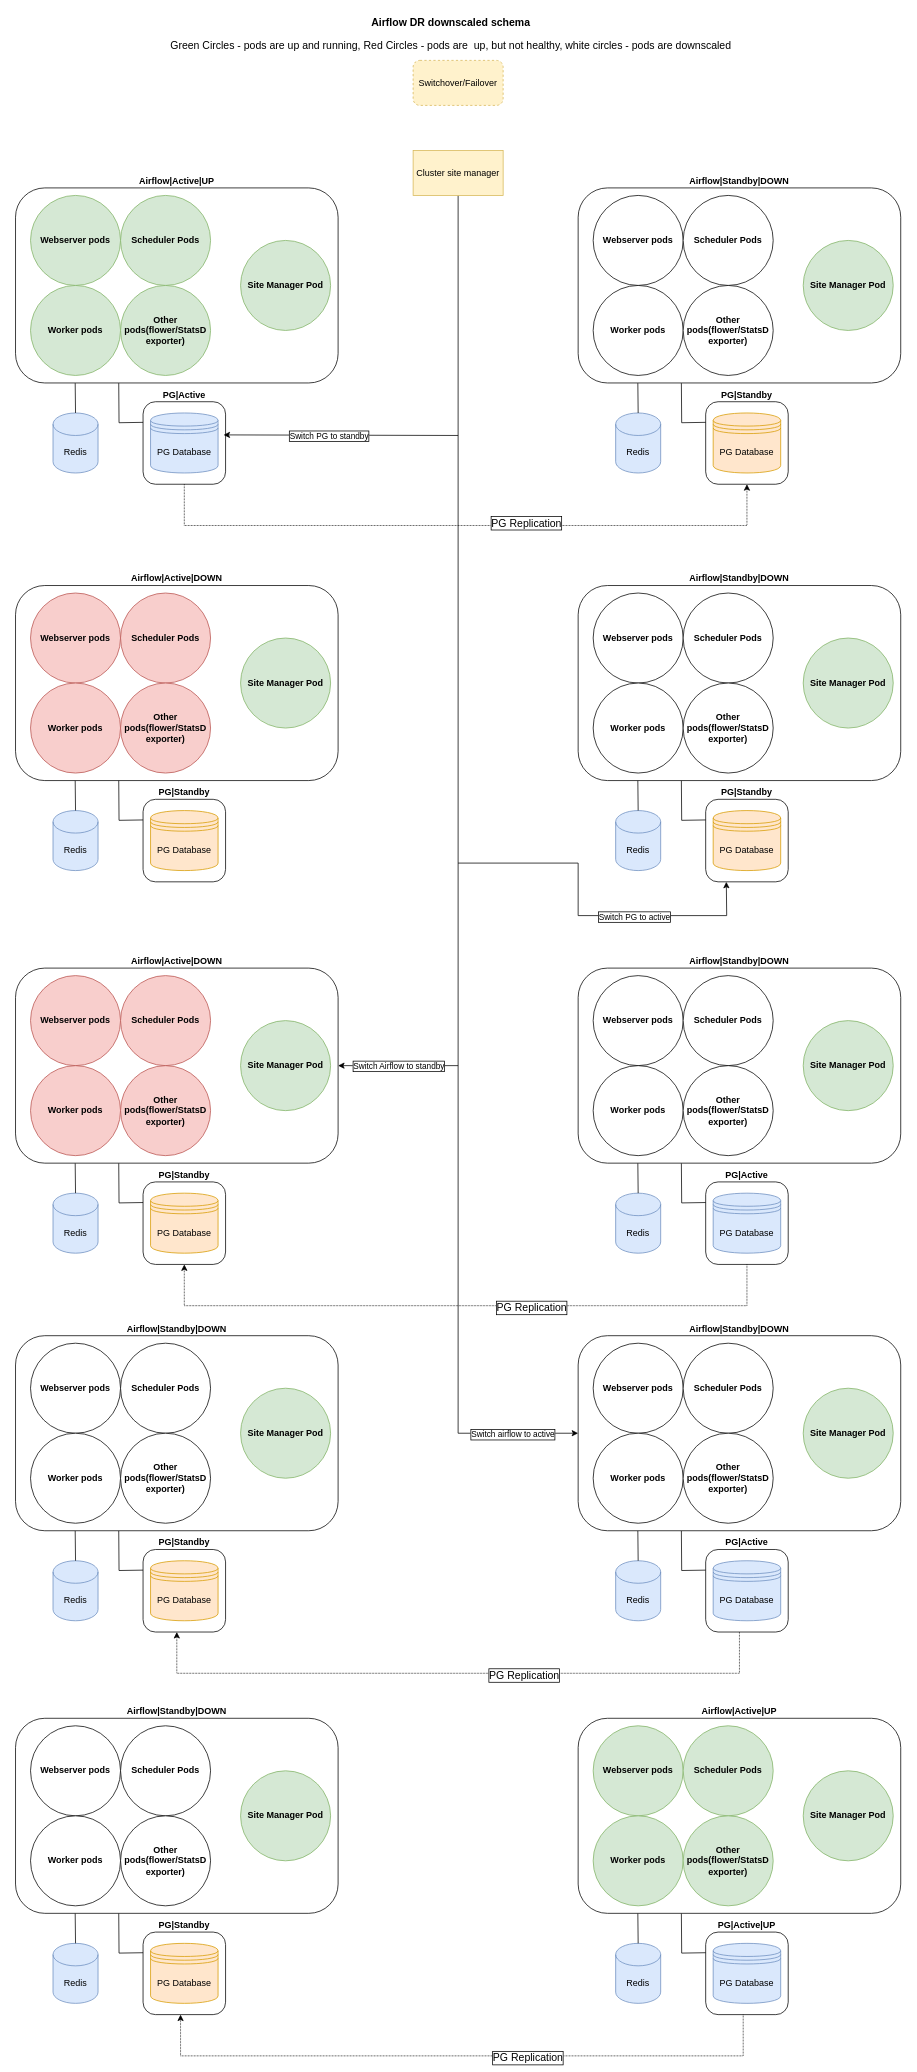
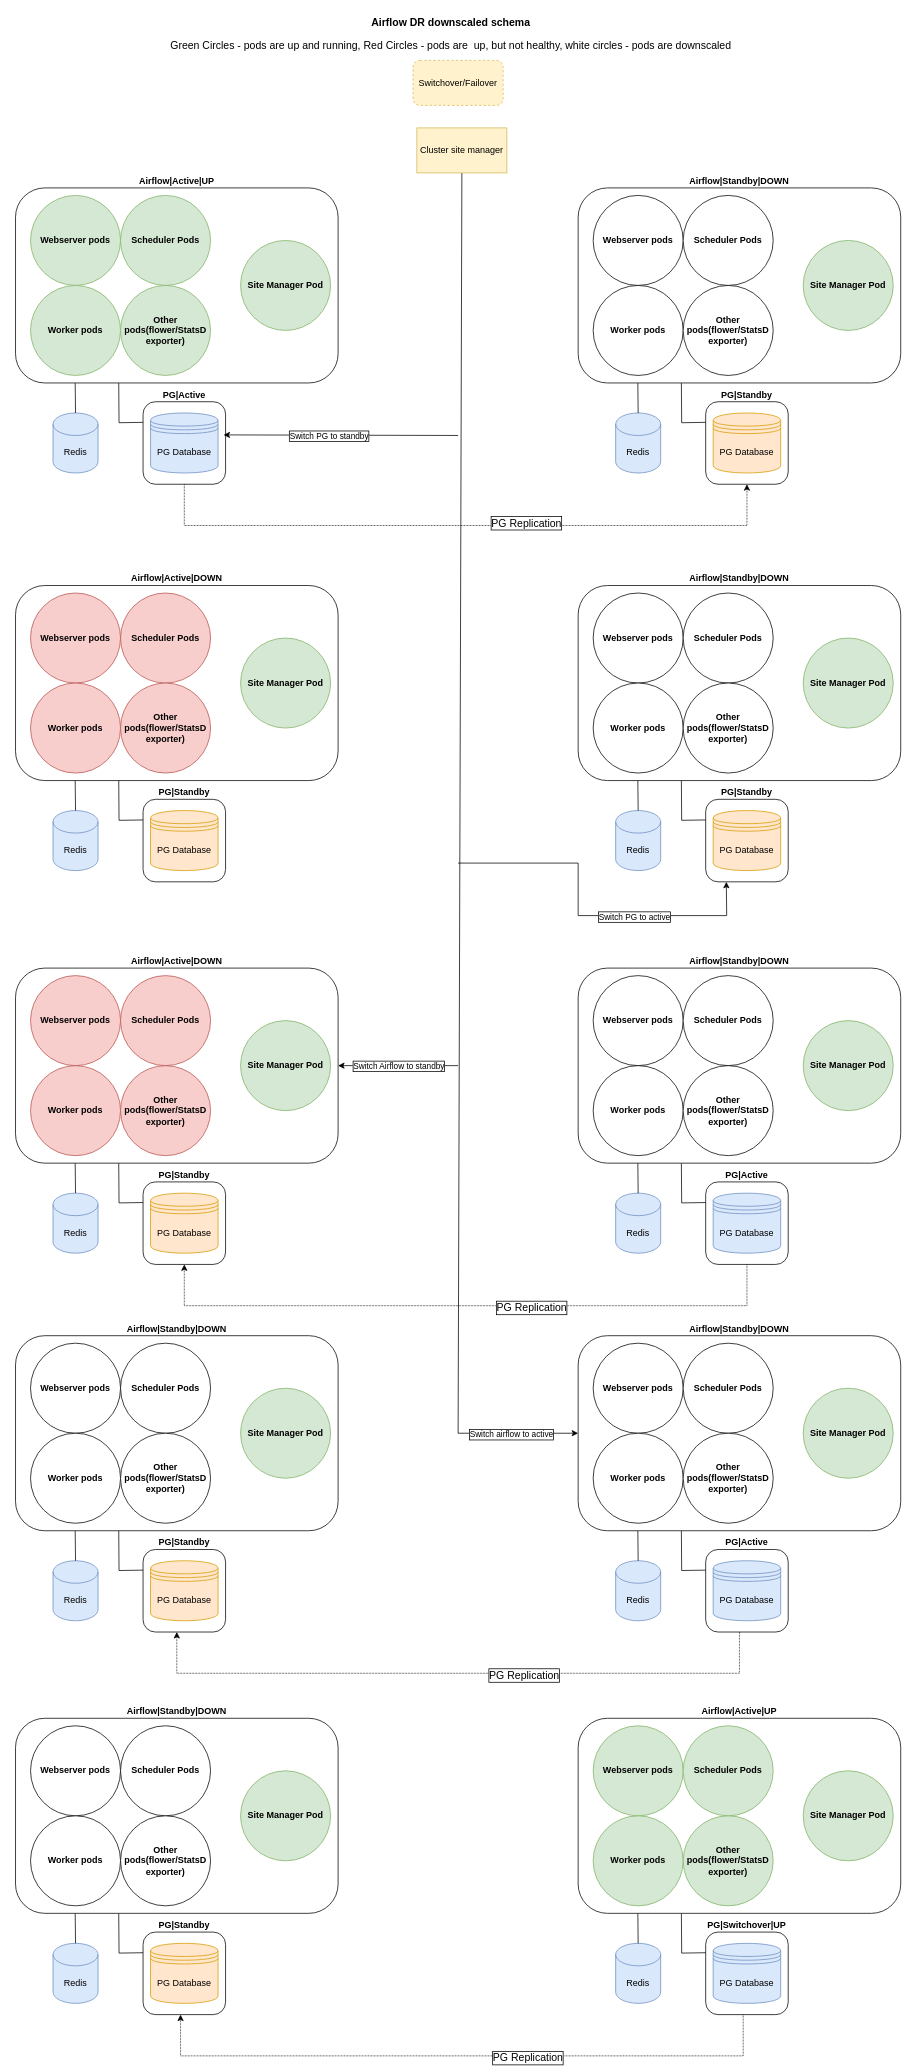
node "Cluster site manager": moved (458, 173) -> (462, 150)
node "PG|Active|UP": label "PG|Active|UP" -> "PG|Switchover|UP"
